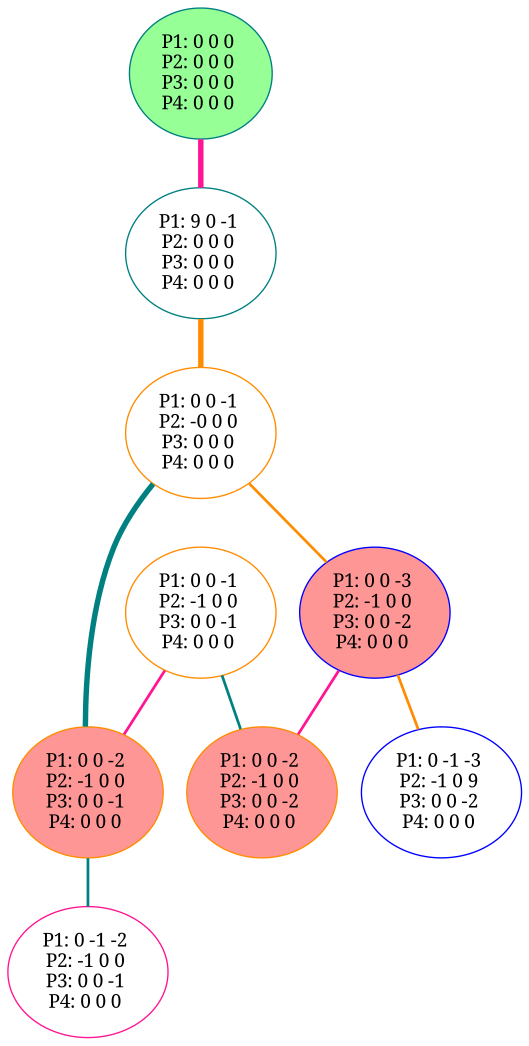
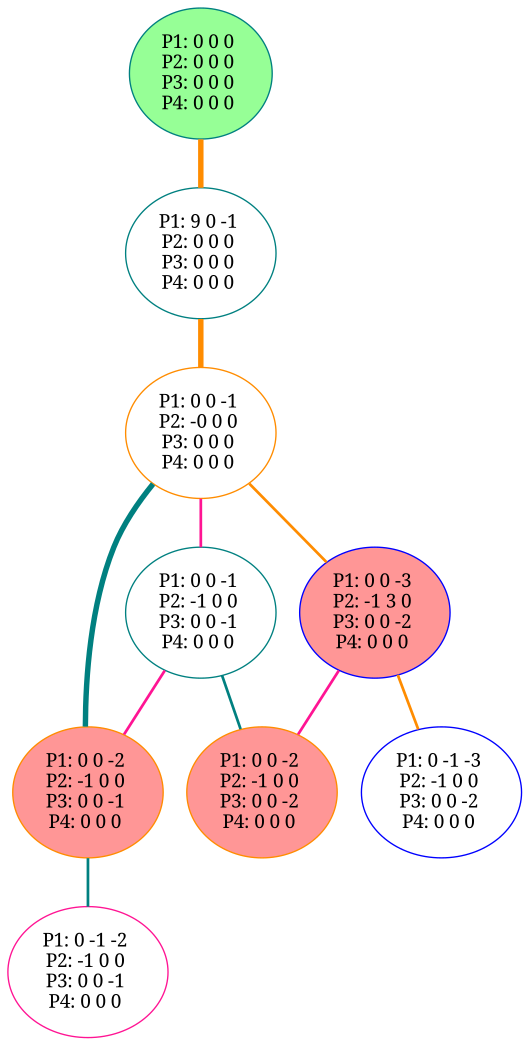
edge "P1: 0 0 0 P2: 0 0 0 P3: 0 0 0 P4: 0 0 0" -- "P1: 9 0 -1 P2: 0 0 0 P3: 0 0 0 P4: 0 0 0": color deeppink -> darkorange
edge "P1: 0 0 -1 P2: -0 0 0 P3: 0 0 0 P4: 0 0 0" -- "P1: 0 0 -1 P2: -1 0 0 P3: 0 0 -1 P4: 0 0 0": added
node "P1: 0 0 -1 P2: -1 0 0 P3: 0 0 -1 P4: 0 0 0": color darkorange -> teal
node "P1: 0 0 -3 P2: -1 0 0 P3: 0 0 -2 P4: 0 0 0": label "P1: 0 0 -3 P2: -1 0 0 P3: 0 0 -2 P4: 0 0 0" -> "P1: 0 0 -3 P2: -1 3 0 P3: 0 0 -2 P4: 0 0 0"
node "P1: 0 -1 -3 P2: -1 0 9 P3: 0 0 -2 P4: 0 0 0": label "P1: 0 -1 -3 P2: -1 0 9 P3: 0 0 -2 P4: 0 0 0" -> "P1: 0 -1 -3 P2: -1 0 0 P3: 0 0 -2 P4: 0 0 0"
